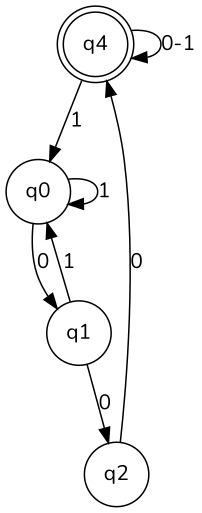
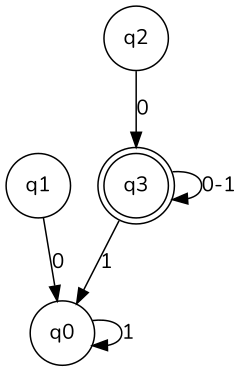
node "q4": label "q4" -> "q3"
edge "q0" -> "q1": removed, label "0"
edge "q1" -> "q0": label "1" -> "0"
edge "q1" -> "q2": removed, label "0"
